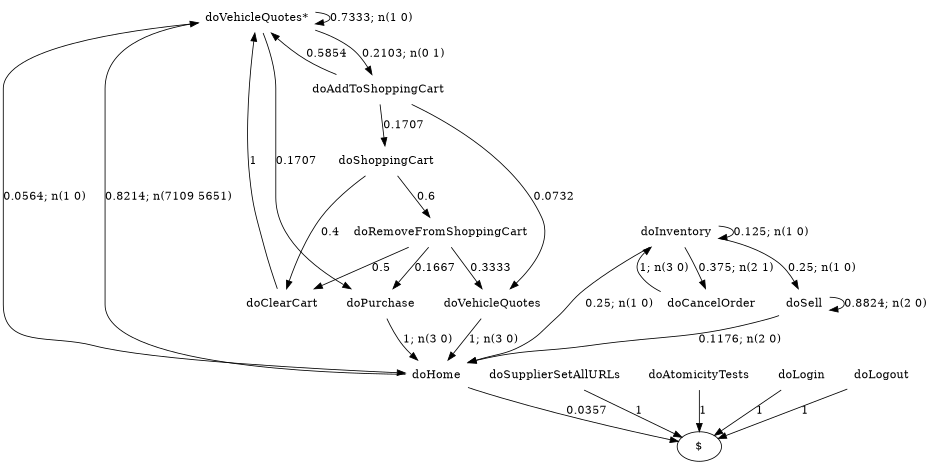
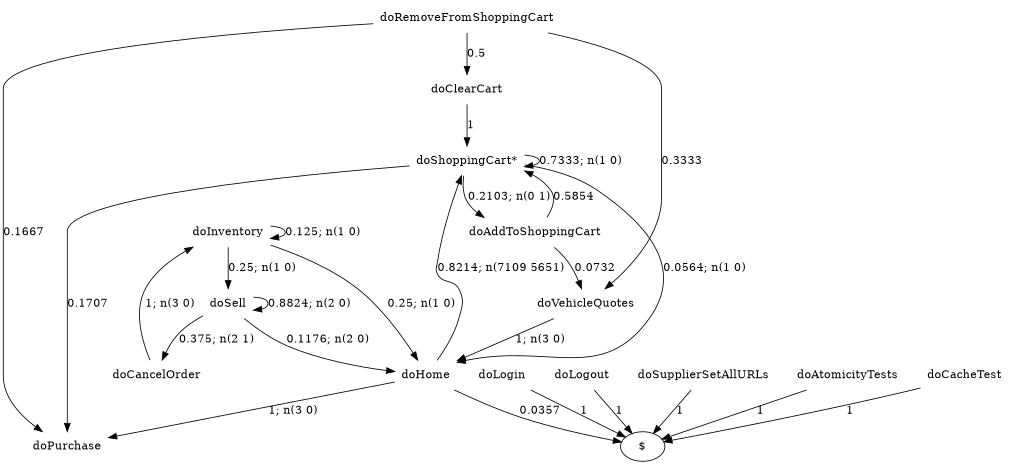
node "doVehicleQuotes*": label "doVehicleQuotes*" -> "doShoppingCart*"
node "doShoppingCart": removed
edge "doInventory" -> "doCancelOrder": now "doSell" -> "doCancelOrder"
edge "doPurchase" -> "doHome": reversed
node "doCacheTest": added
